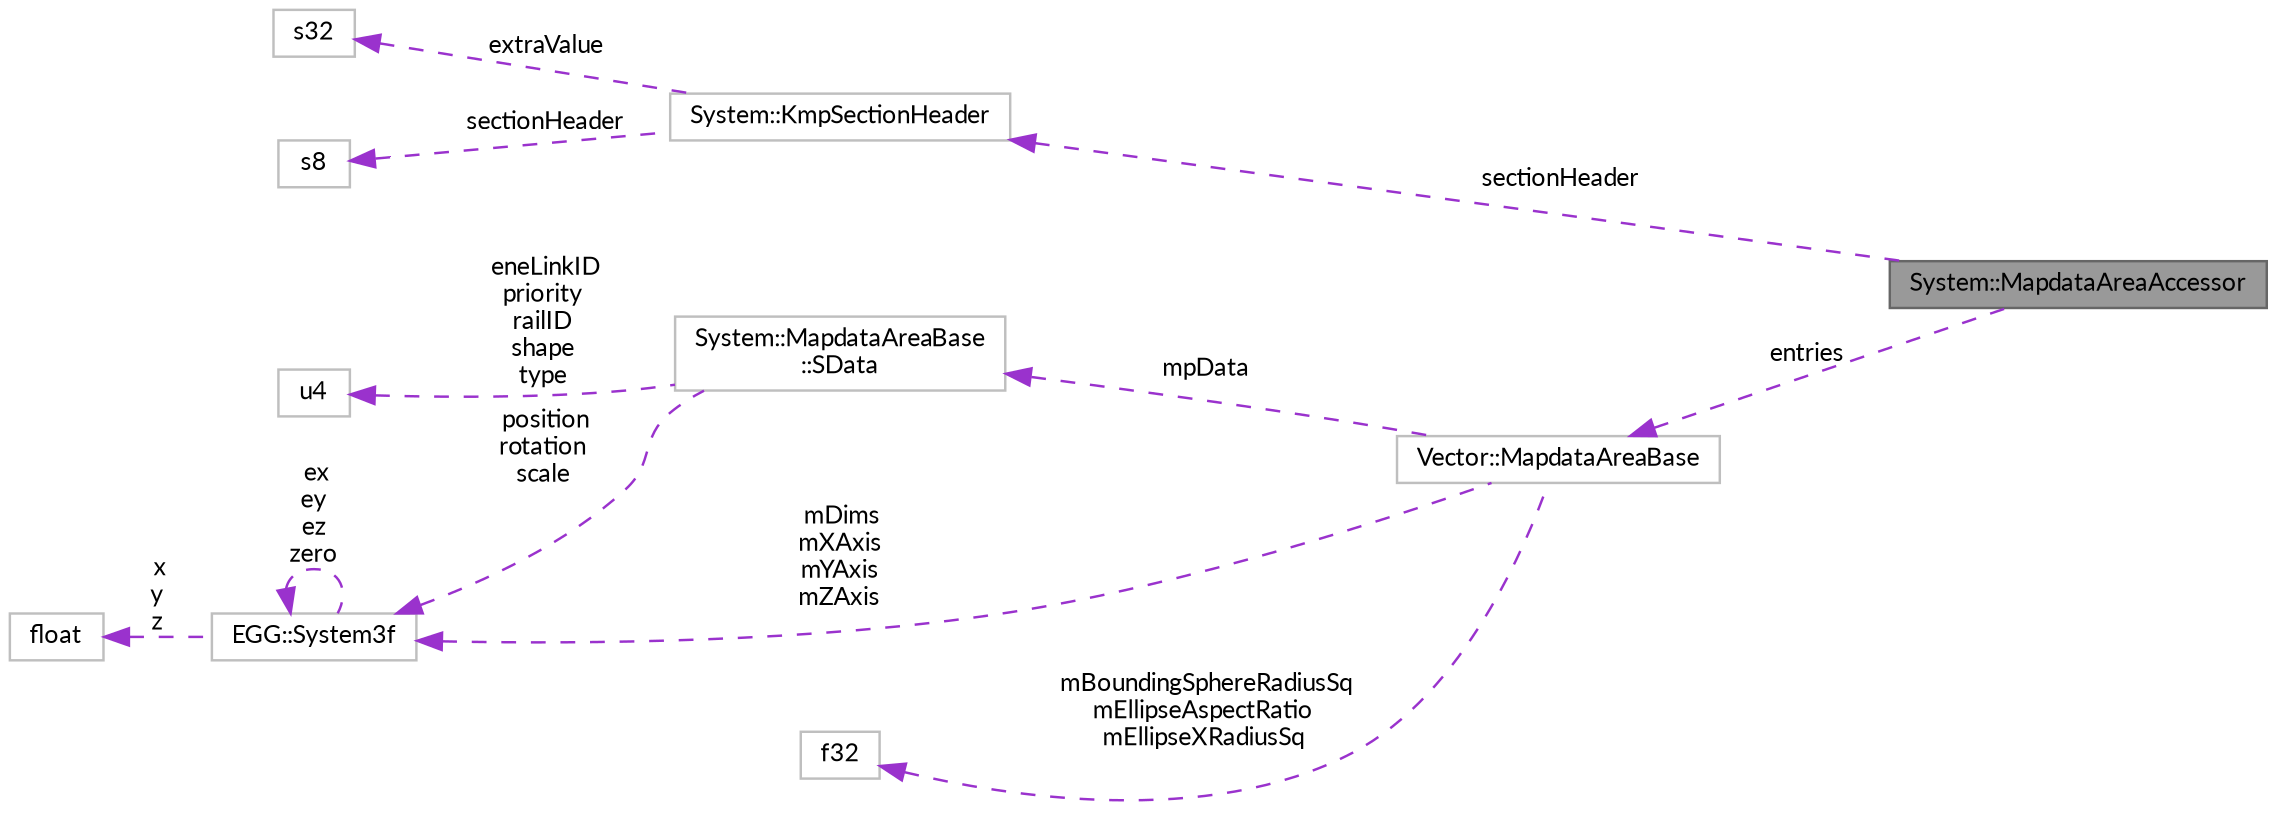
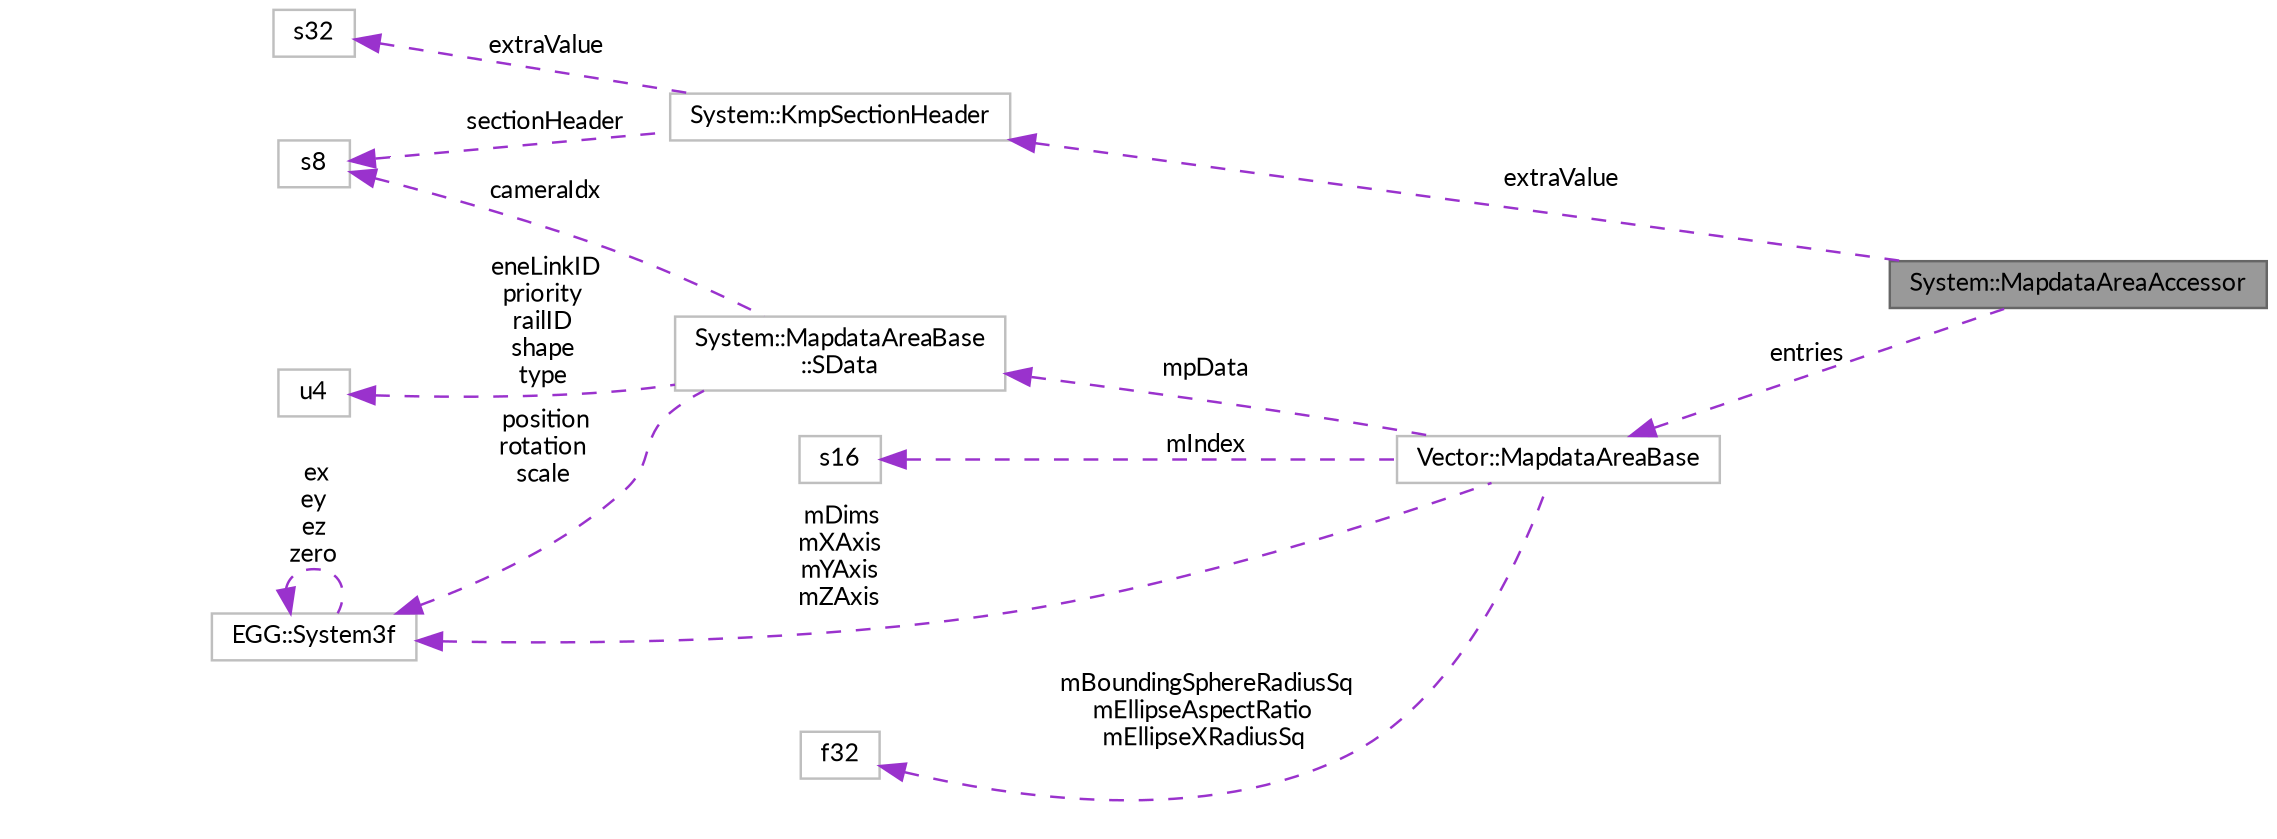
edge "System::MapdataAreaAccessor" -> "System::KmpSectionHeader": label " sectionHeader" -> " extraValue"
edge "System::MapdataAreaBase ::SData" -> "s8": added, label "cameraIdx"
node "s16": added
node "float": removed
